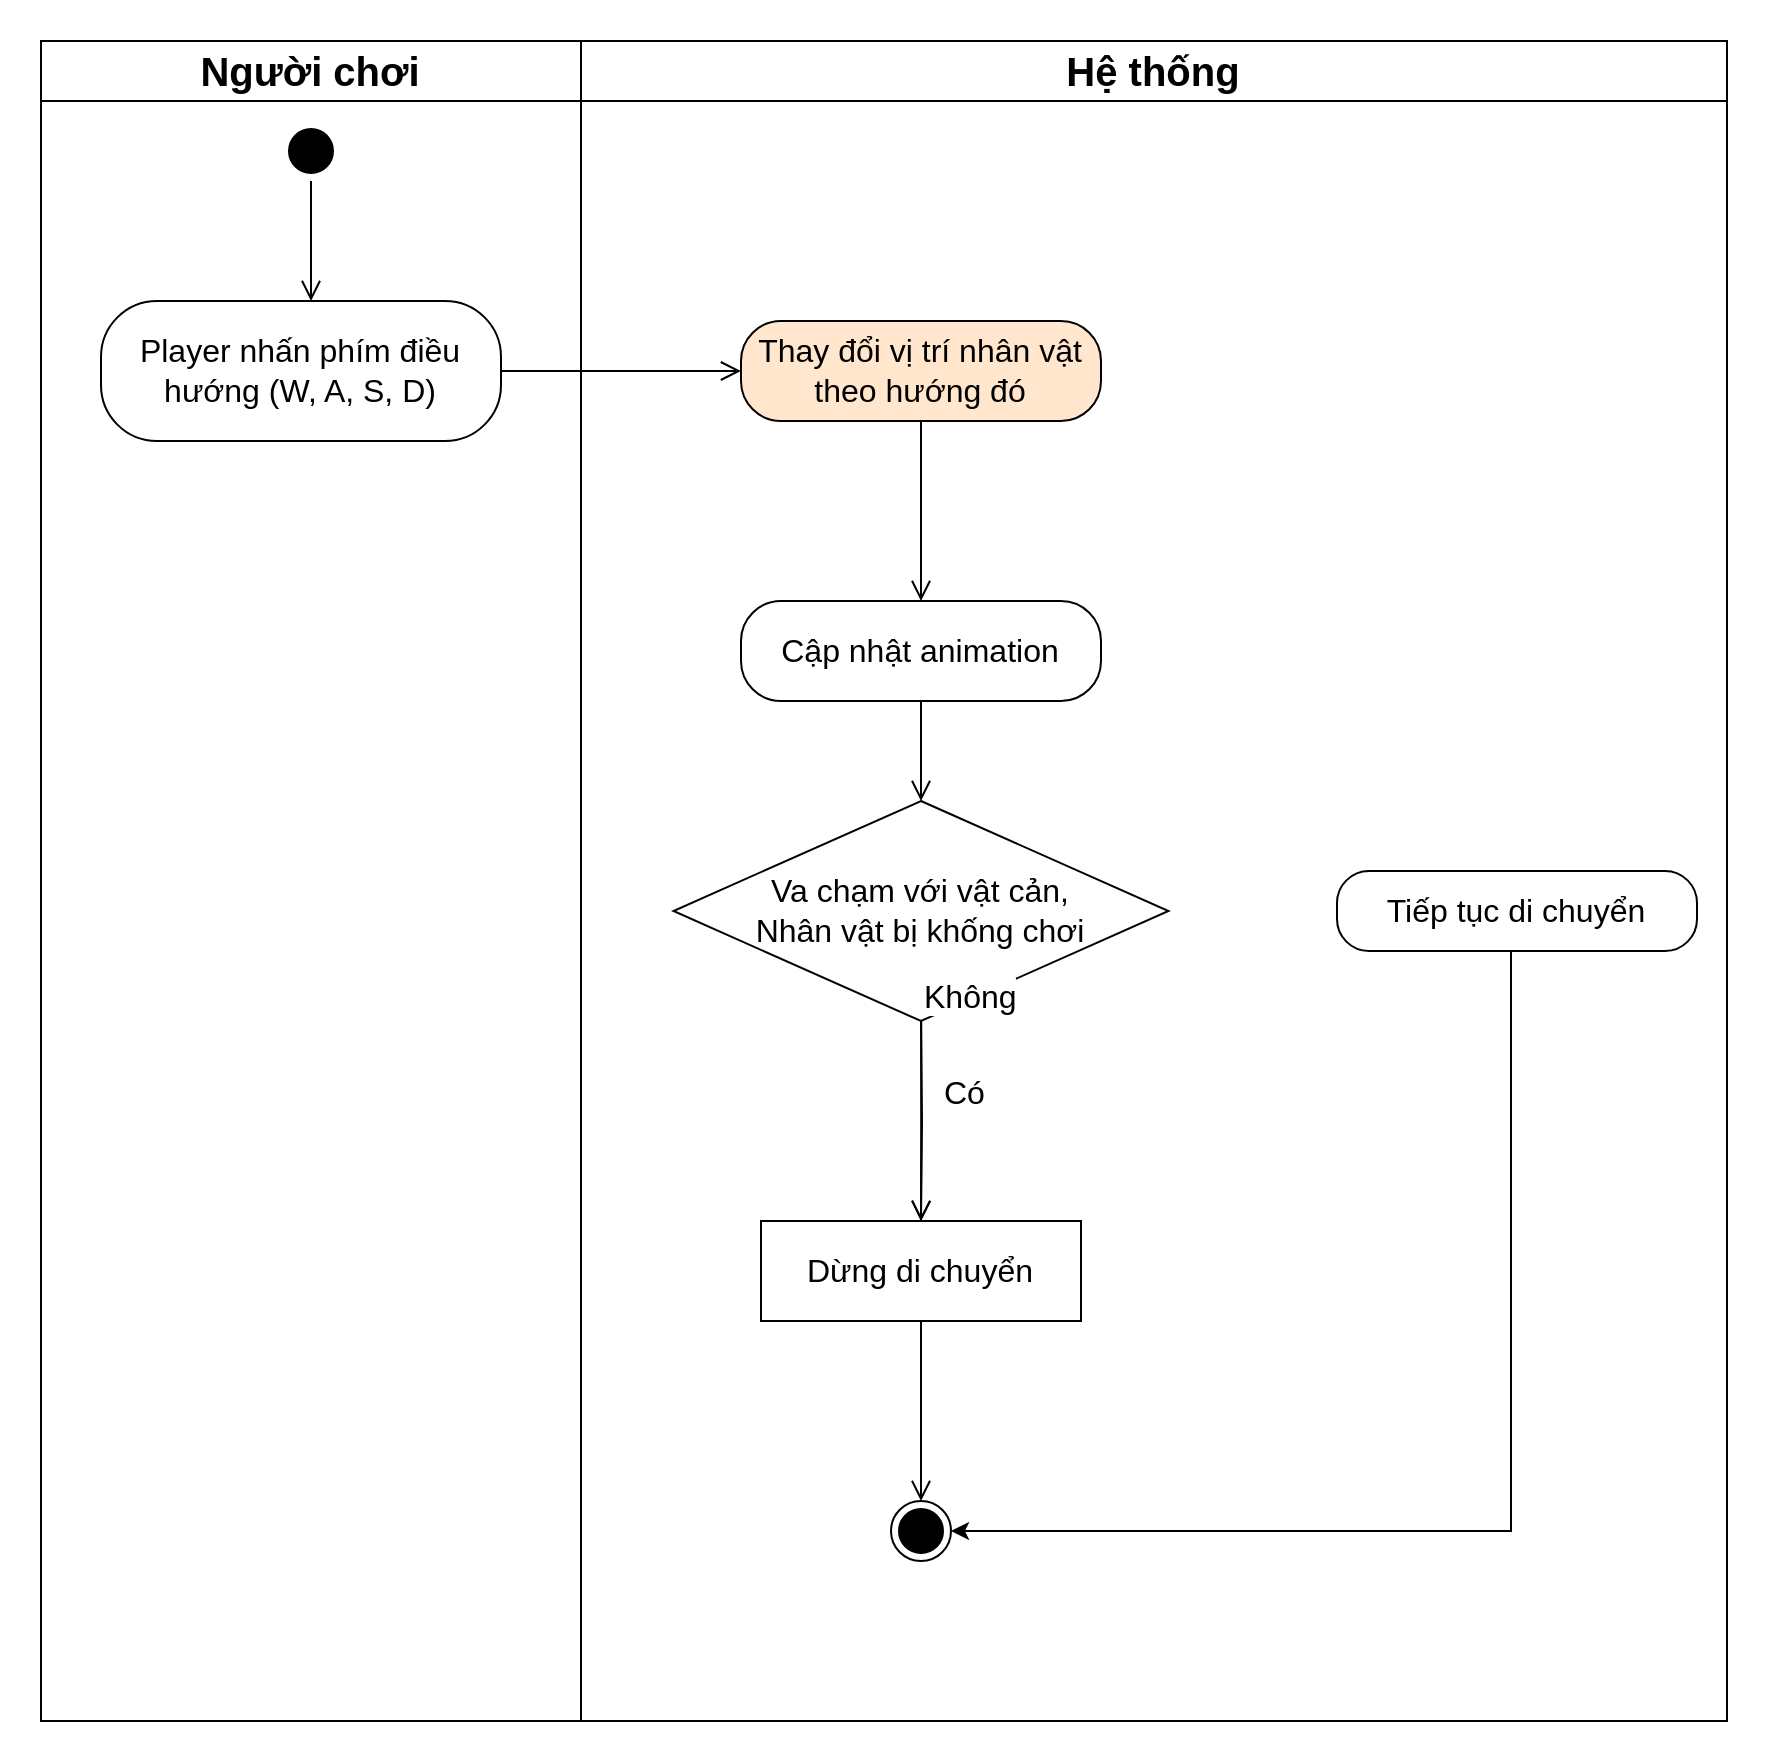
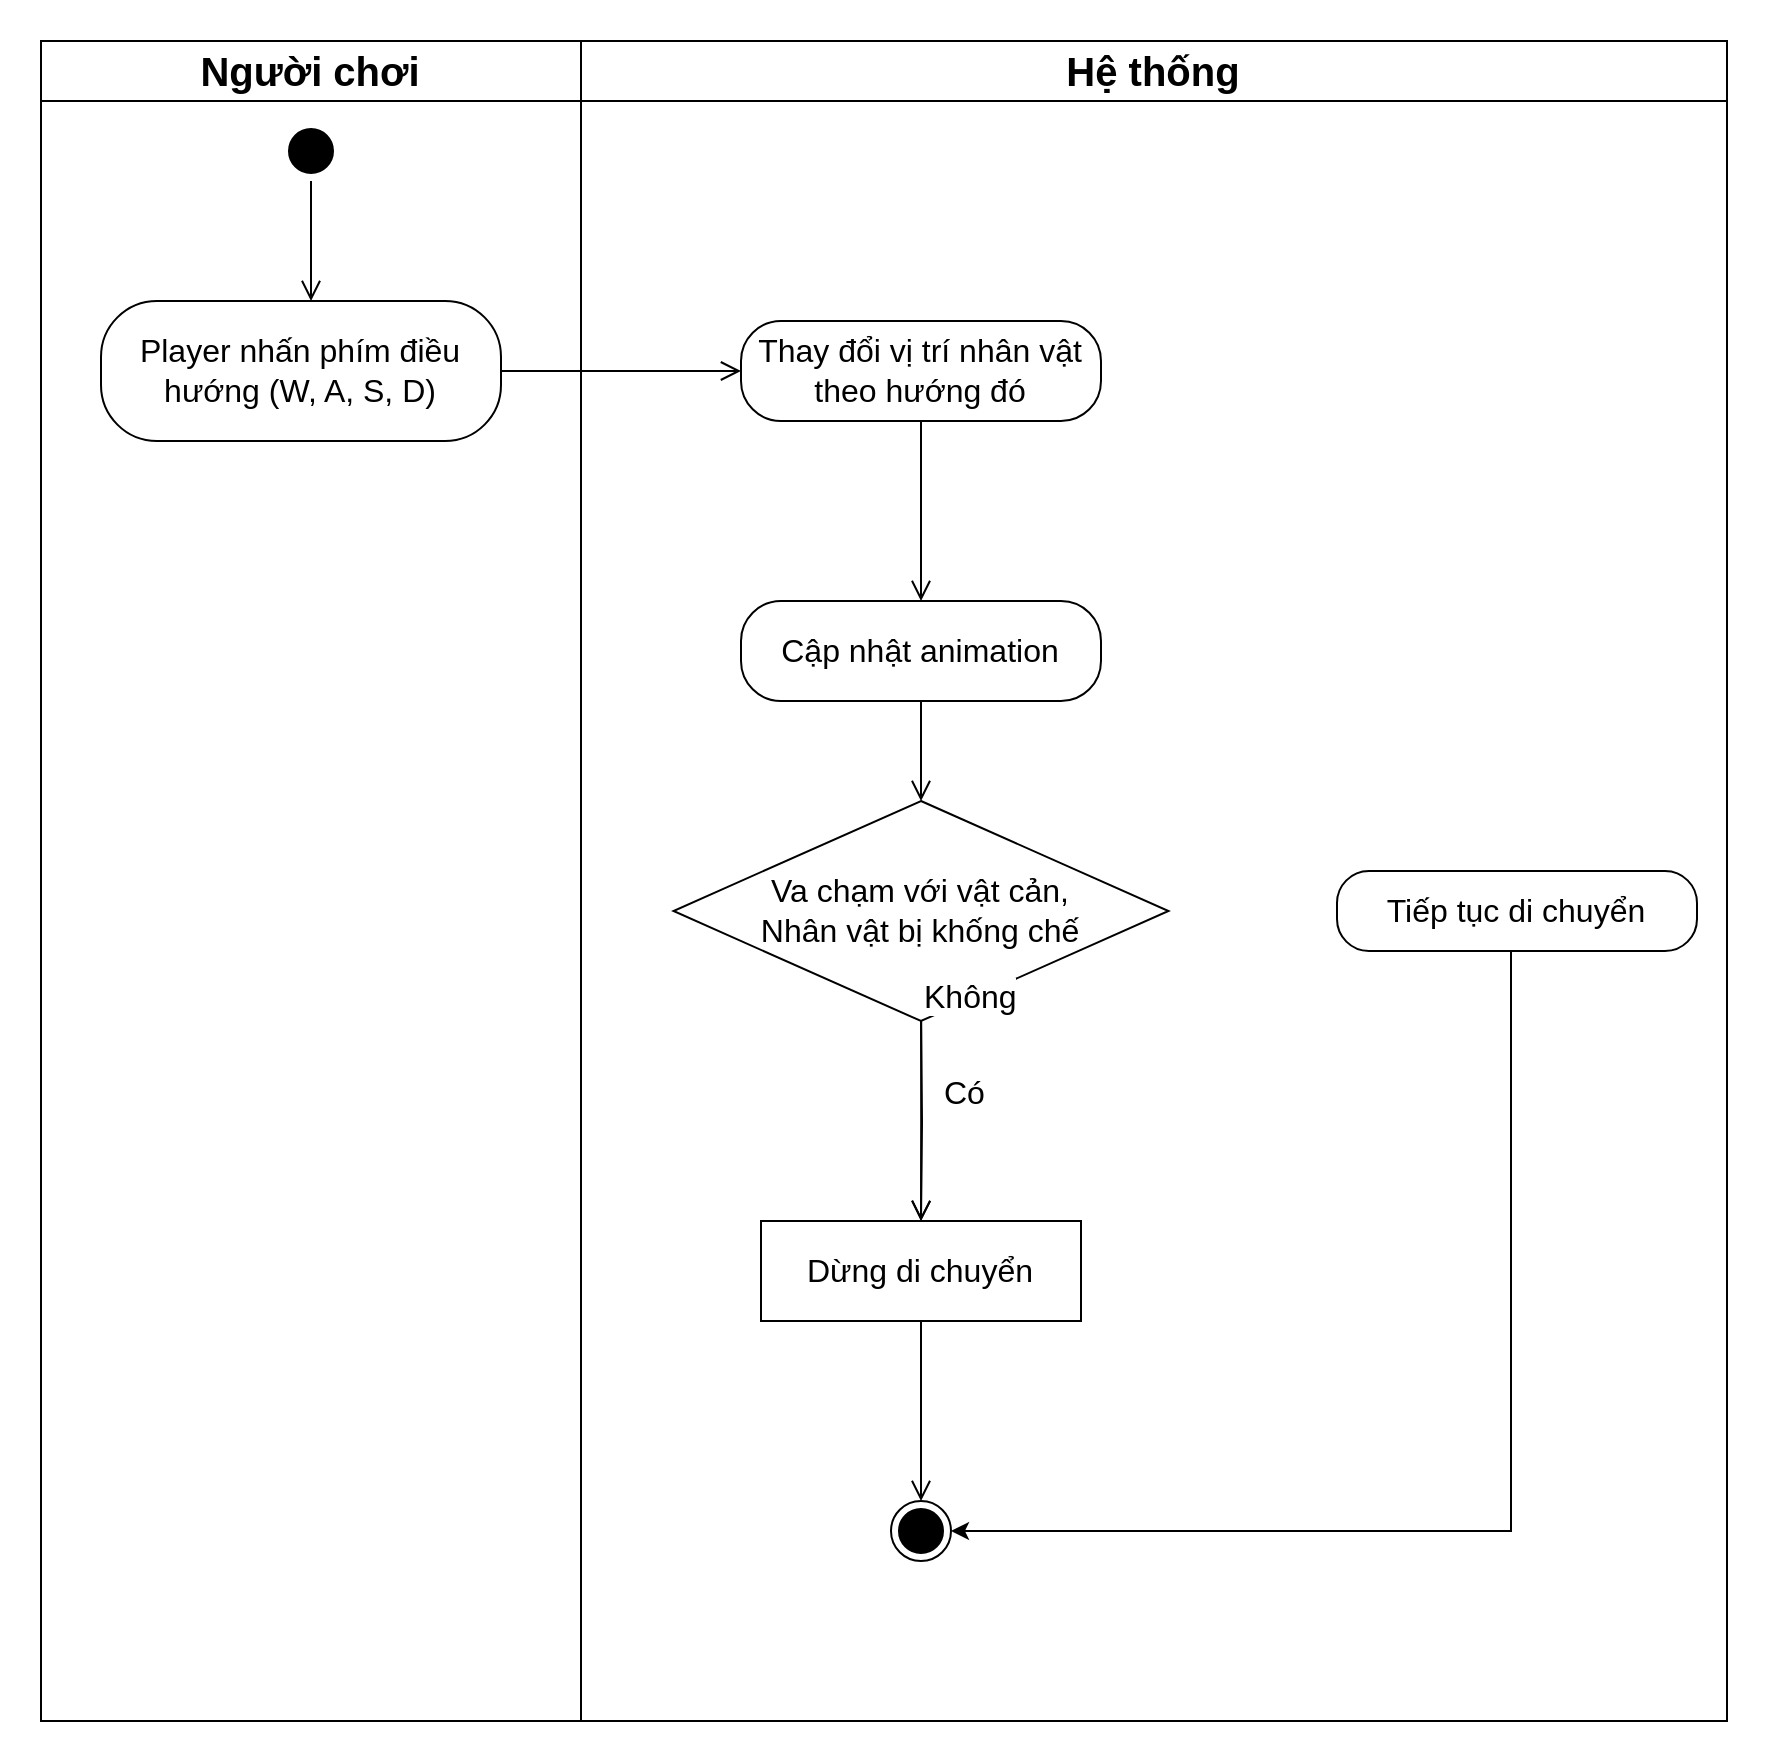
node "Thay đổi vị trí nhân vật theo hướng đó": fillcolor #ffe6cc -> #ffffff
node "Va chạm với vật cản, Nhân vật bị khống chơi": label "Va chạm với vật cản, Nhân vật bị khống chơi" -> "Va chạm với vật cản, Nhân vật bị khống chế"
